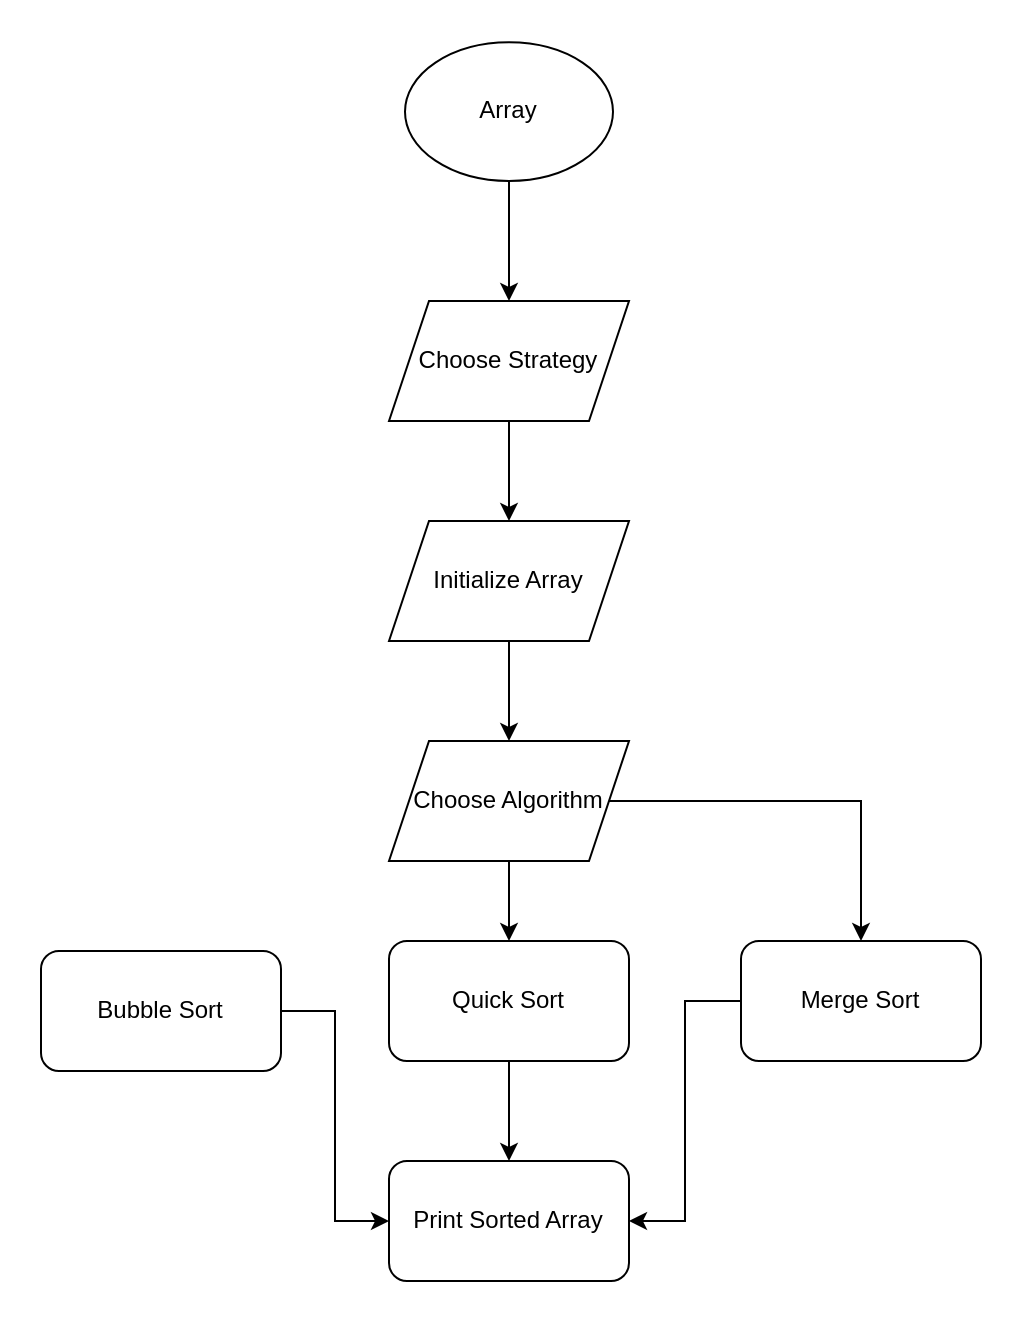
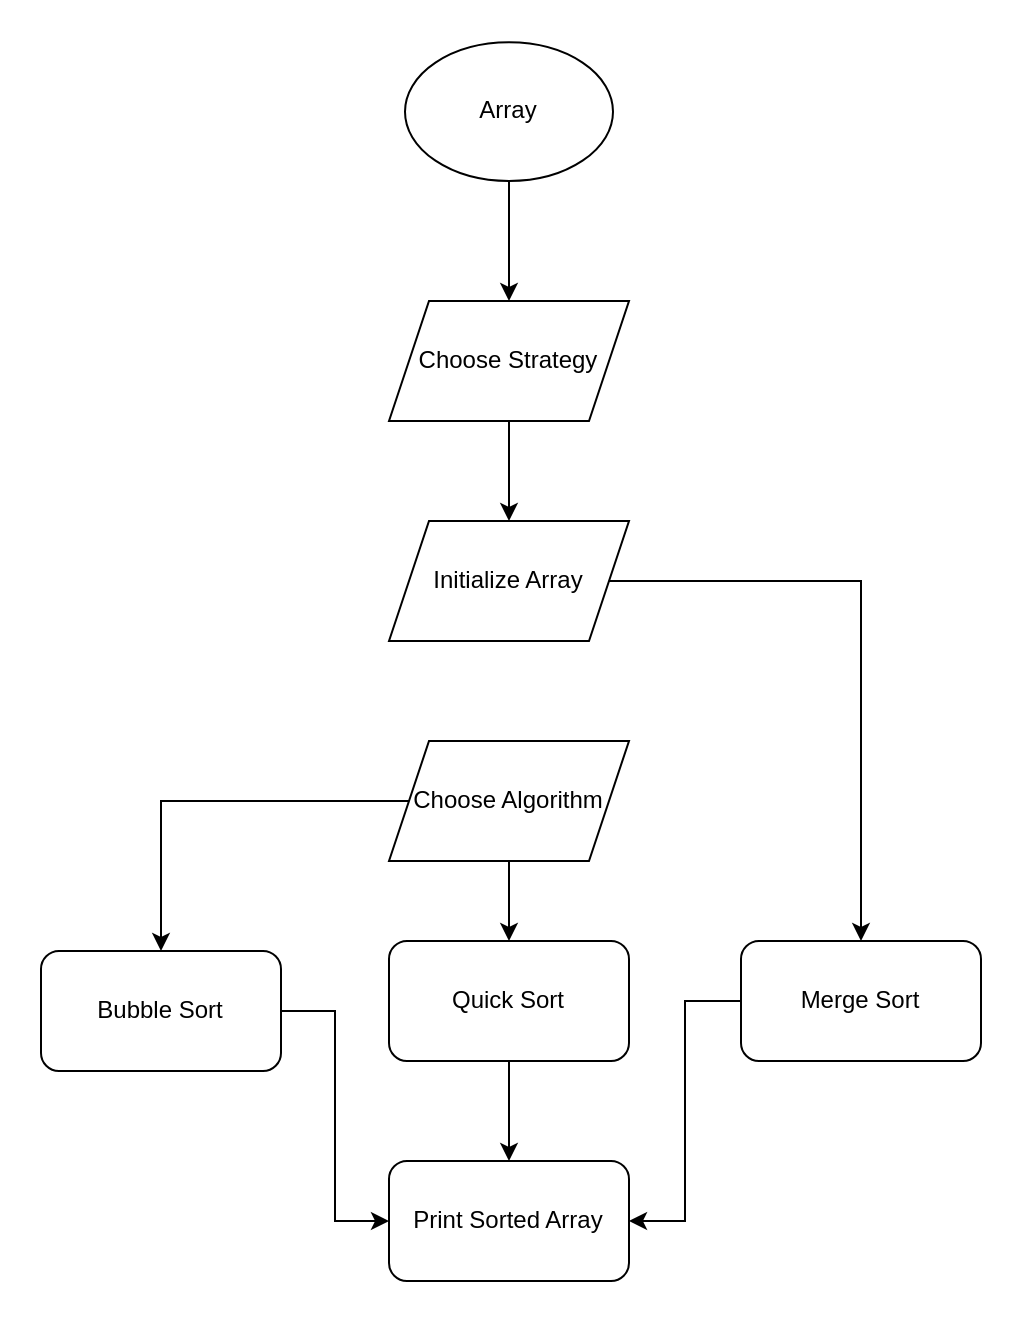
edge "Initialize Array" -> "Choose Algorithm": now "Initialize Array" -> "Merge Sort"
edge "Choose Algorithm" -> "Bubble Sort": added
edge "Choose Algorithm" -> "Merge Sort": removed
